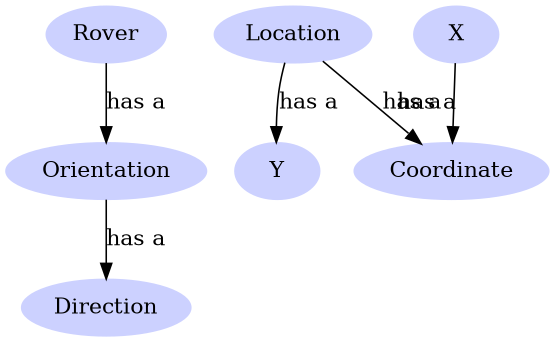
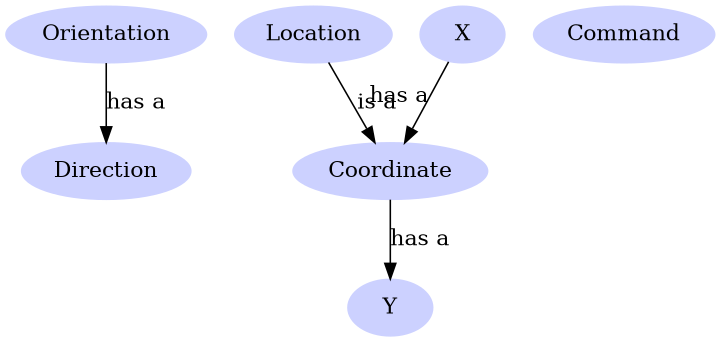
node "Rover": removed
node "Command": added
edge "Location" -> "Y": now "Coordinate" -> "Y"
edge "Location" -> "Coordinate": label "has a" -> "is a"
